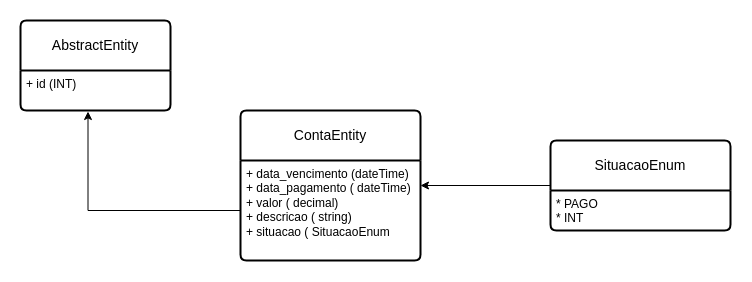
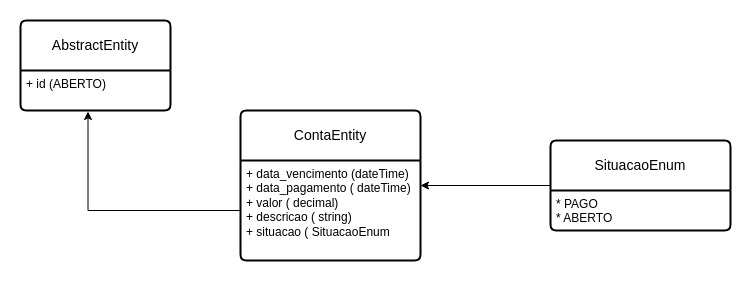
node "+ id (INT)": label "+ id (INT)" -> "+ id (ABERTO)"
node "* PAGO * INT": label "* PAGO * INT" -> "* PAGO * ABERTO"
